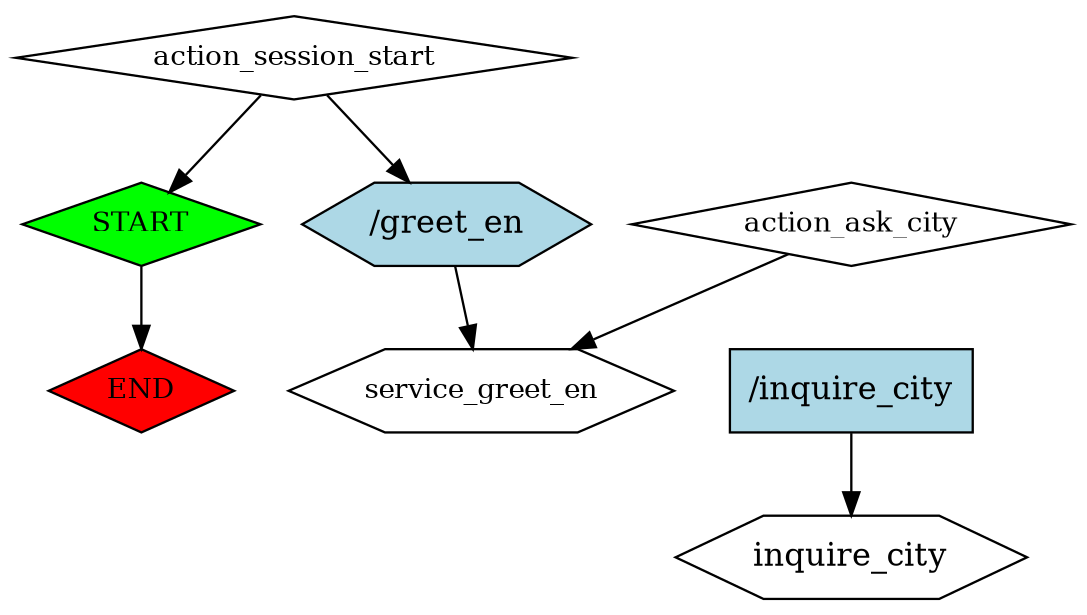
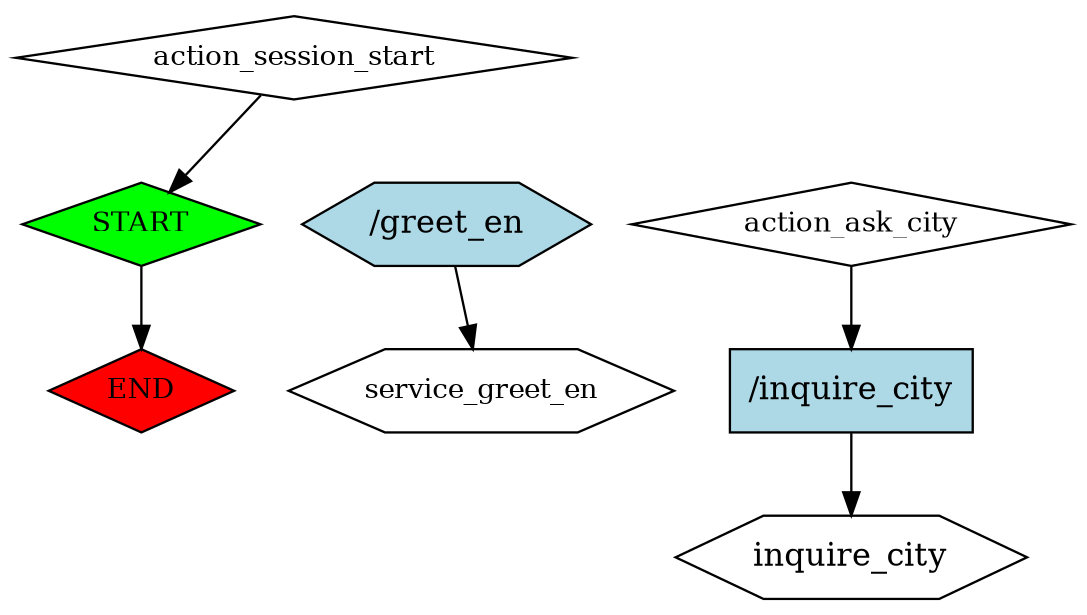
edge "action_session_start" -> "/greet_en": removed
edge "action_ask_city" -> "service_greet_en": now "action_ask_city" -> "/inquire_city"
